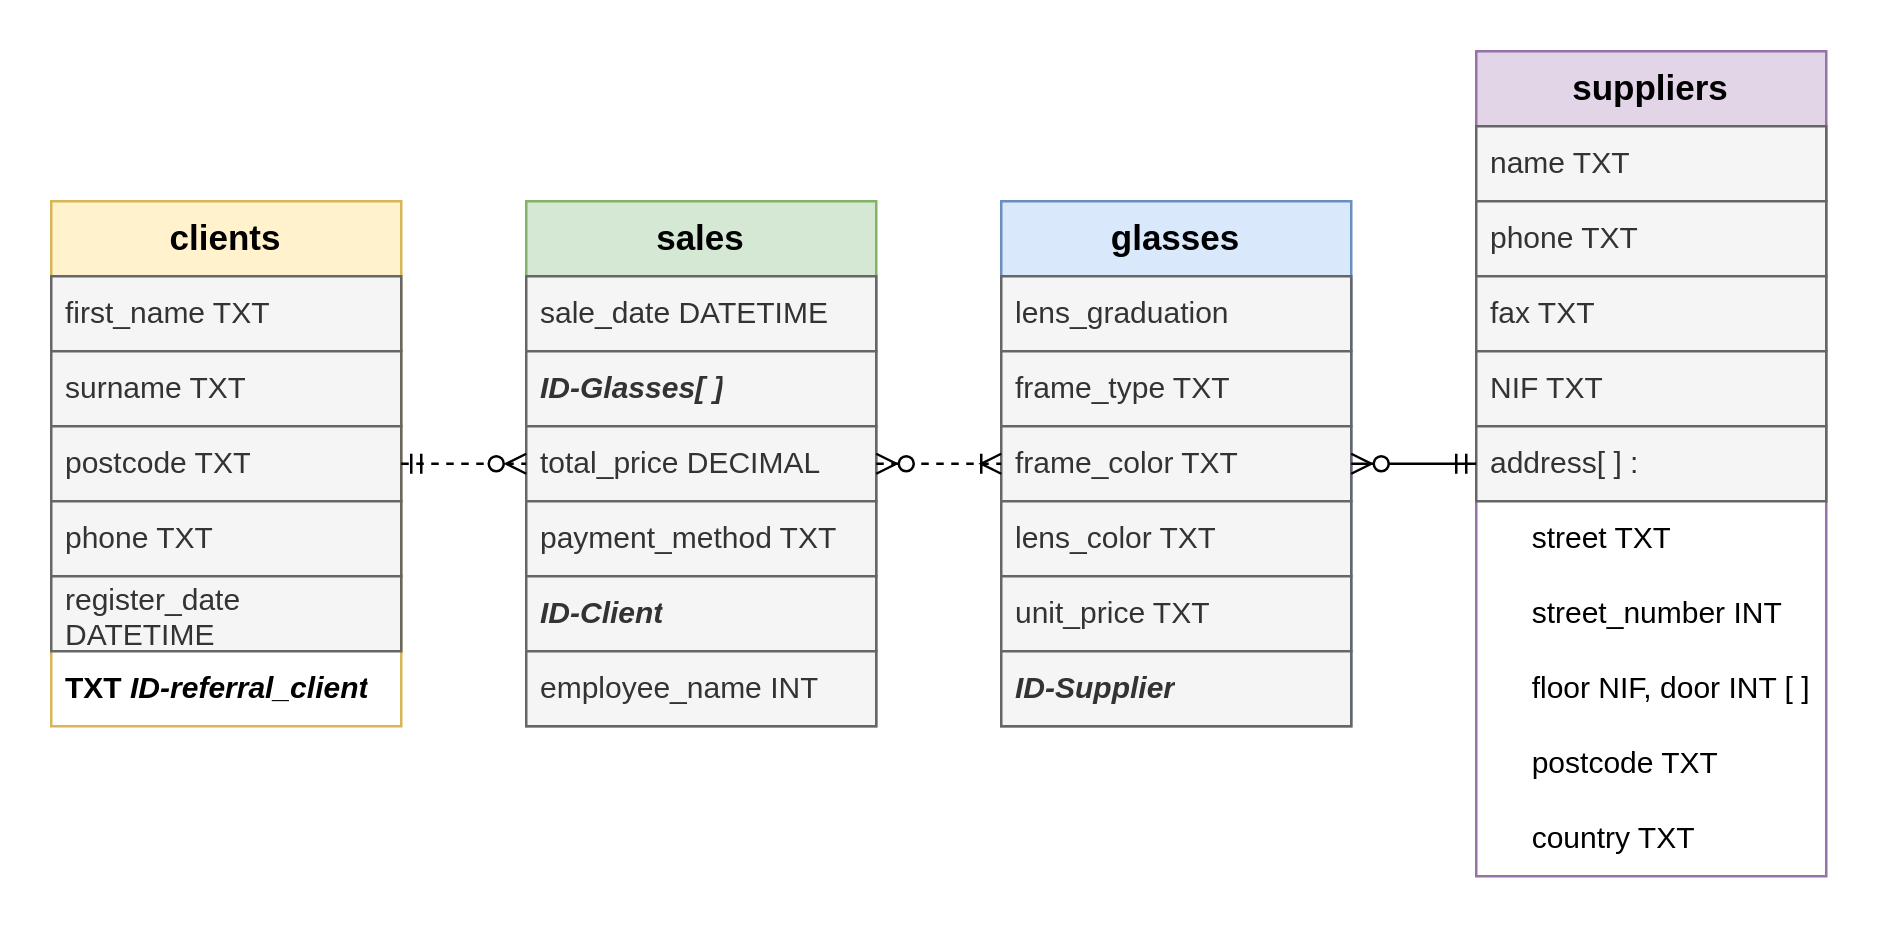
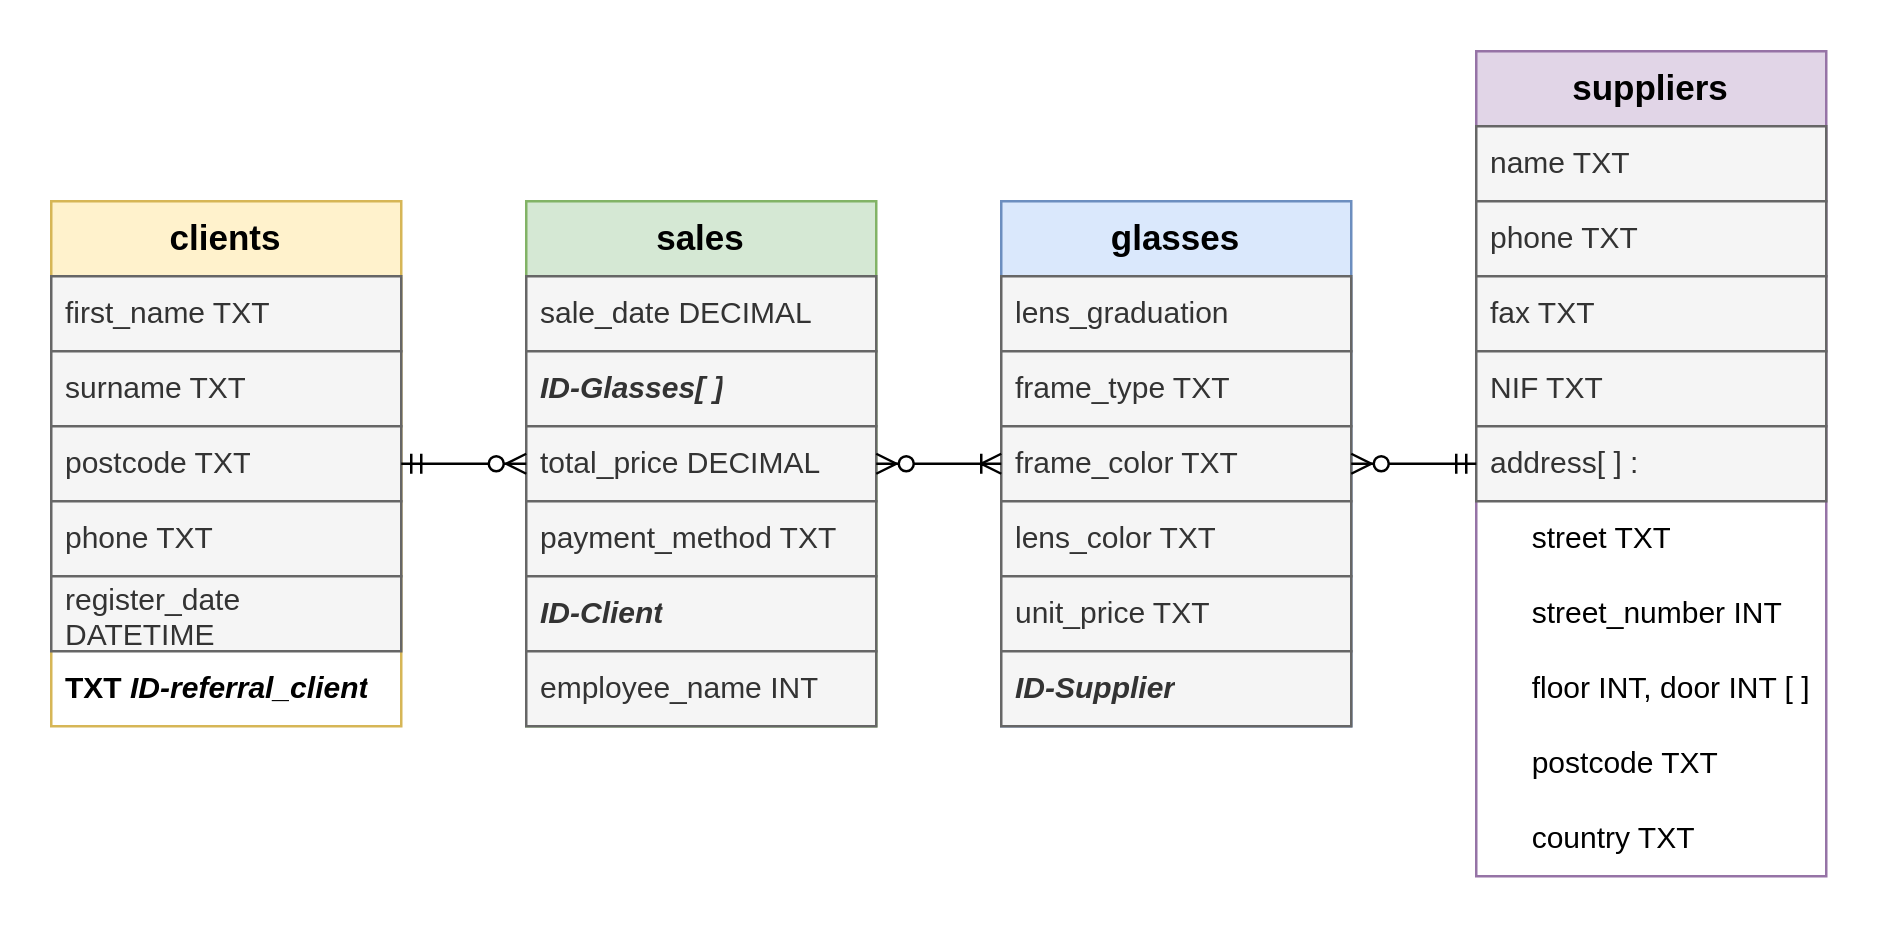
node "sale_date DATETIME": label "sale_date DATETIME" -> "sale_date DECIMAL"
edge "clients" -- "sales": style dashed -> solid
edge "sales" -- "glasses": style dashed -> solid
node "floor NIF, door INT [ ]": label "floor NIF, door INT [ ]" -> "floor INT, door INT [ ]"
